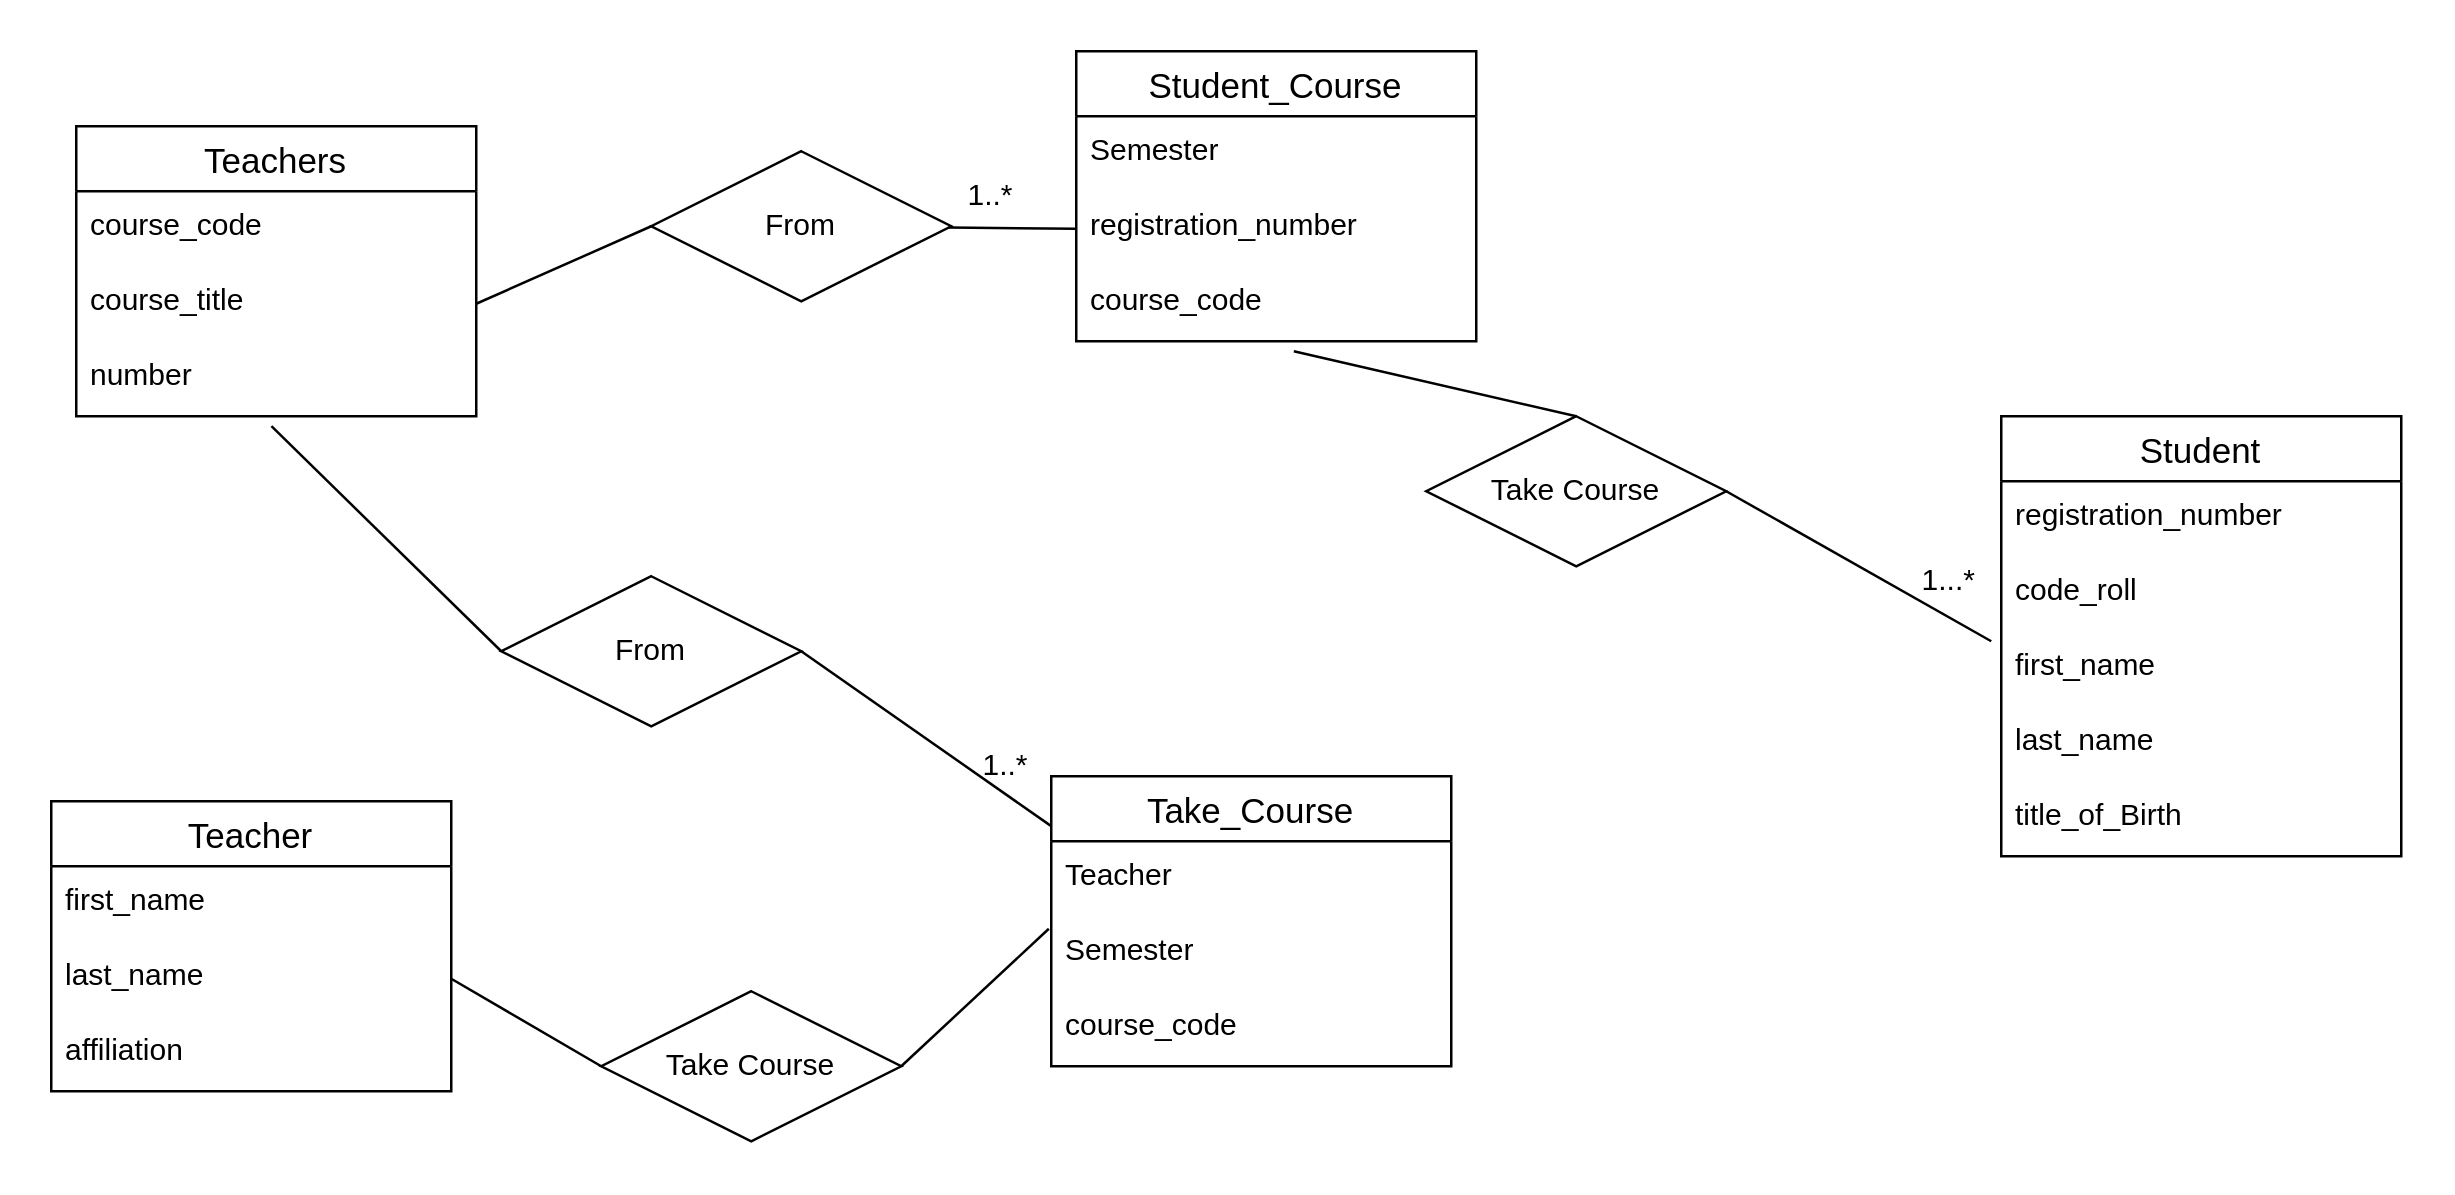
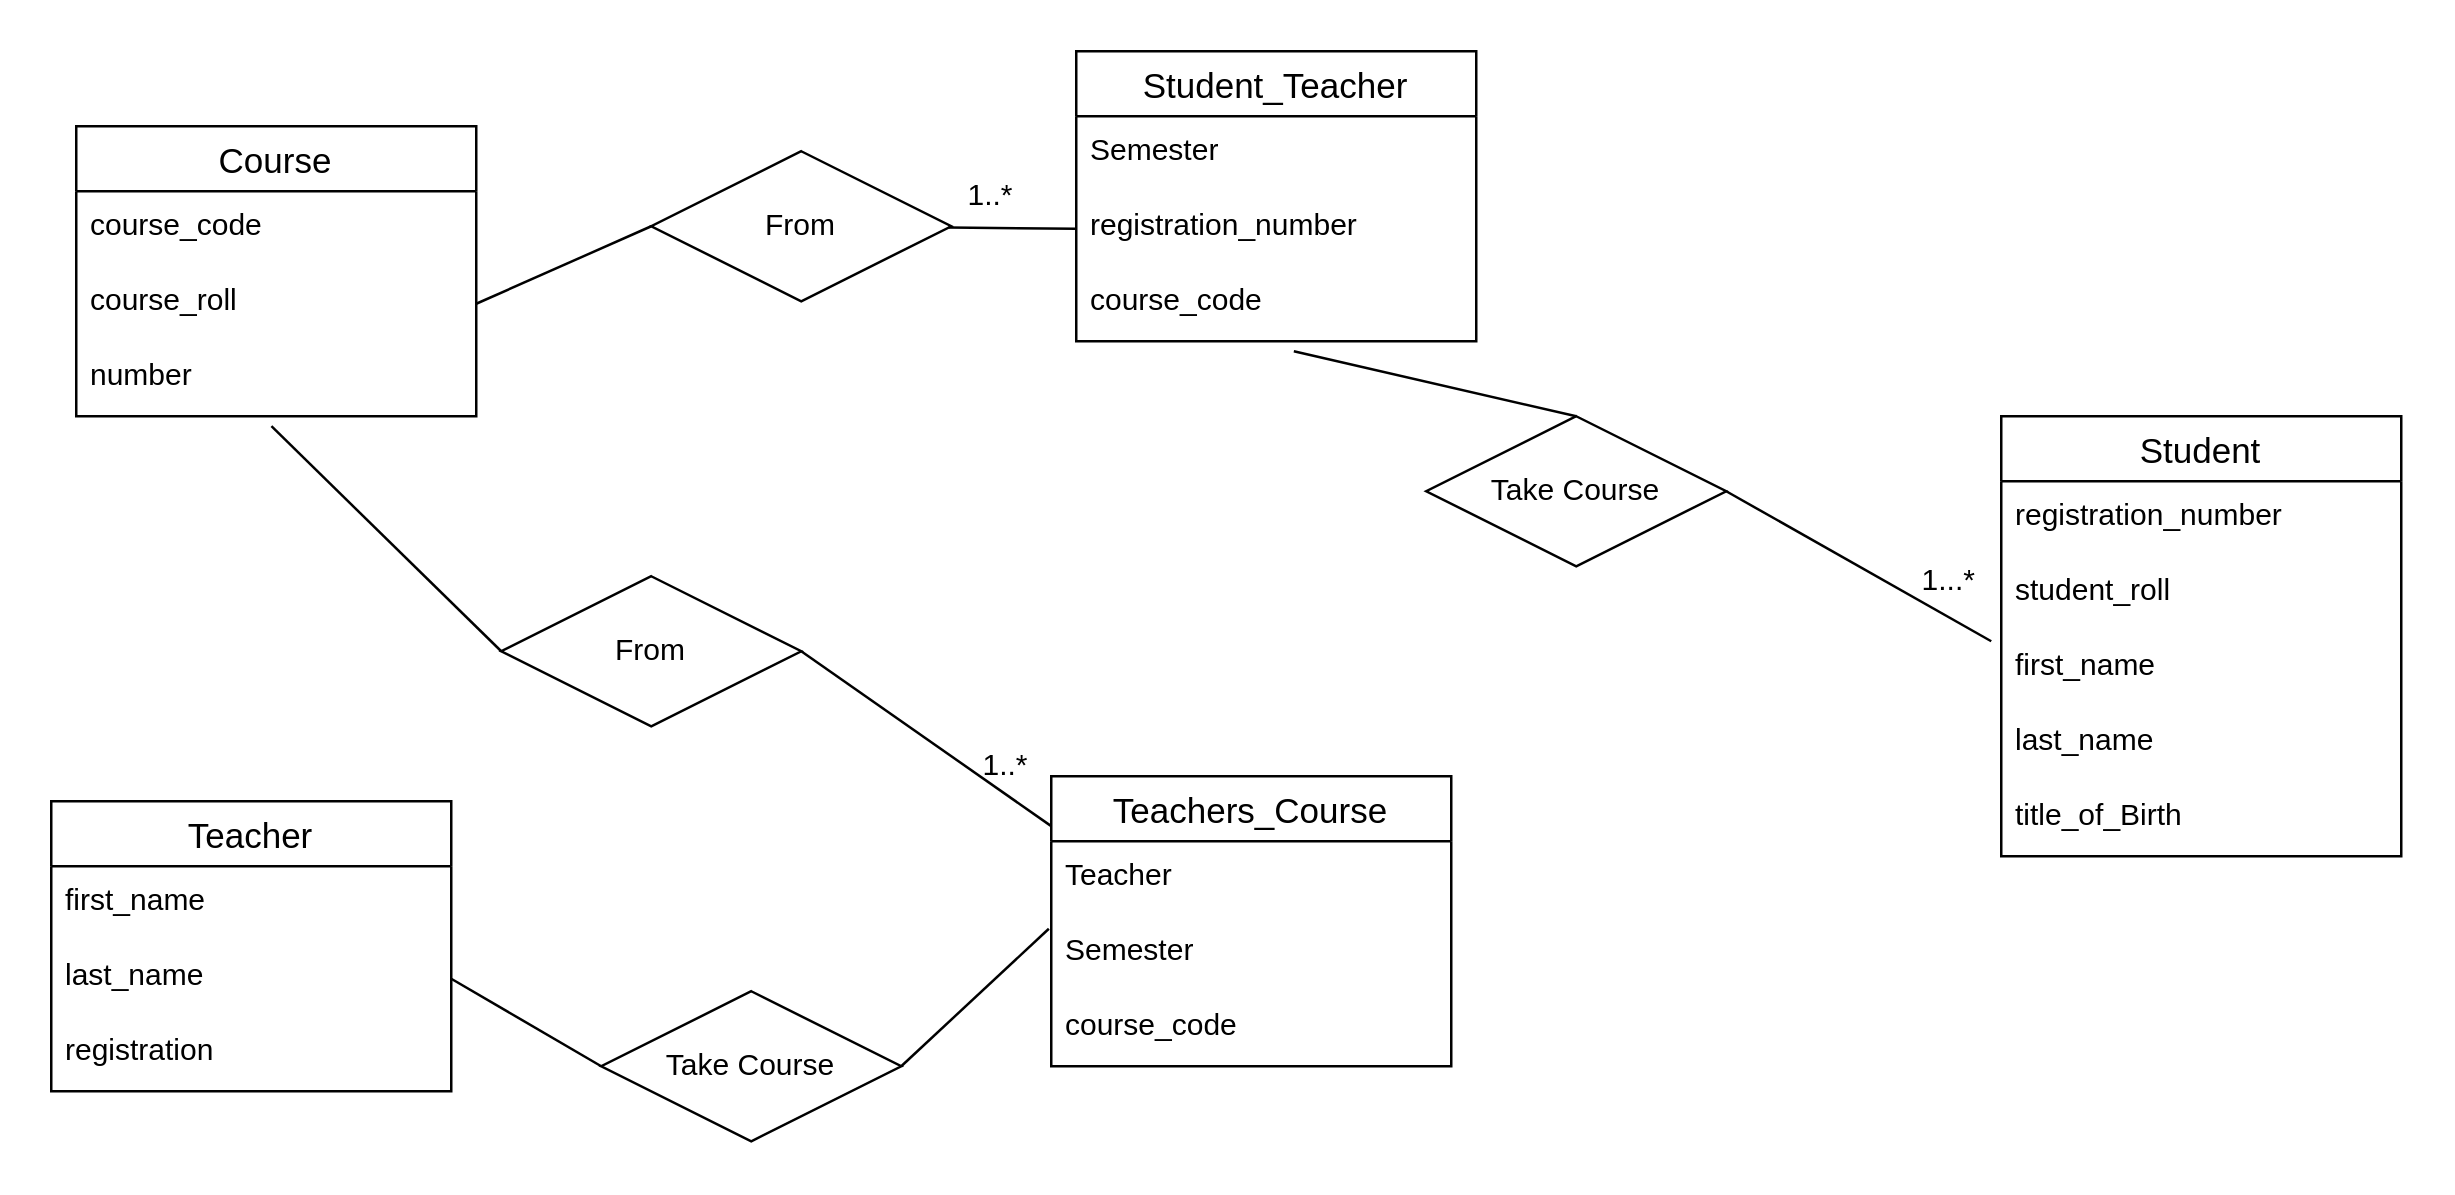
node "Student_Course": label "Student_Course" -> "Student_Teacher"
node "Teachers": label "Teachers" -> "Course"
node "course_title": label "course_title" -> "course_roll"
node "code_roll": label "code_roll" -> "student_roll"
node "Take_Course": label "Take_Course" -> "Teachers_Course"
node "affiliation": label "affiliation" -> "registration"
